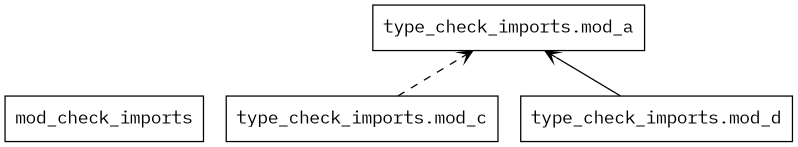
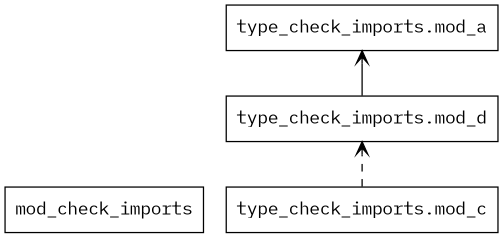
edge "type_check_imports.mod_c" -> "type_check_imports.mod_a": now "type_check_imports.mod_c" -> "type_check_imports.mod_d"
